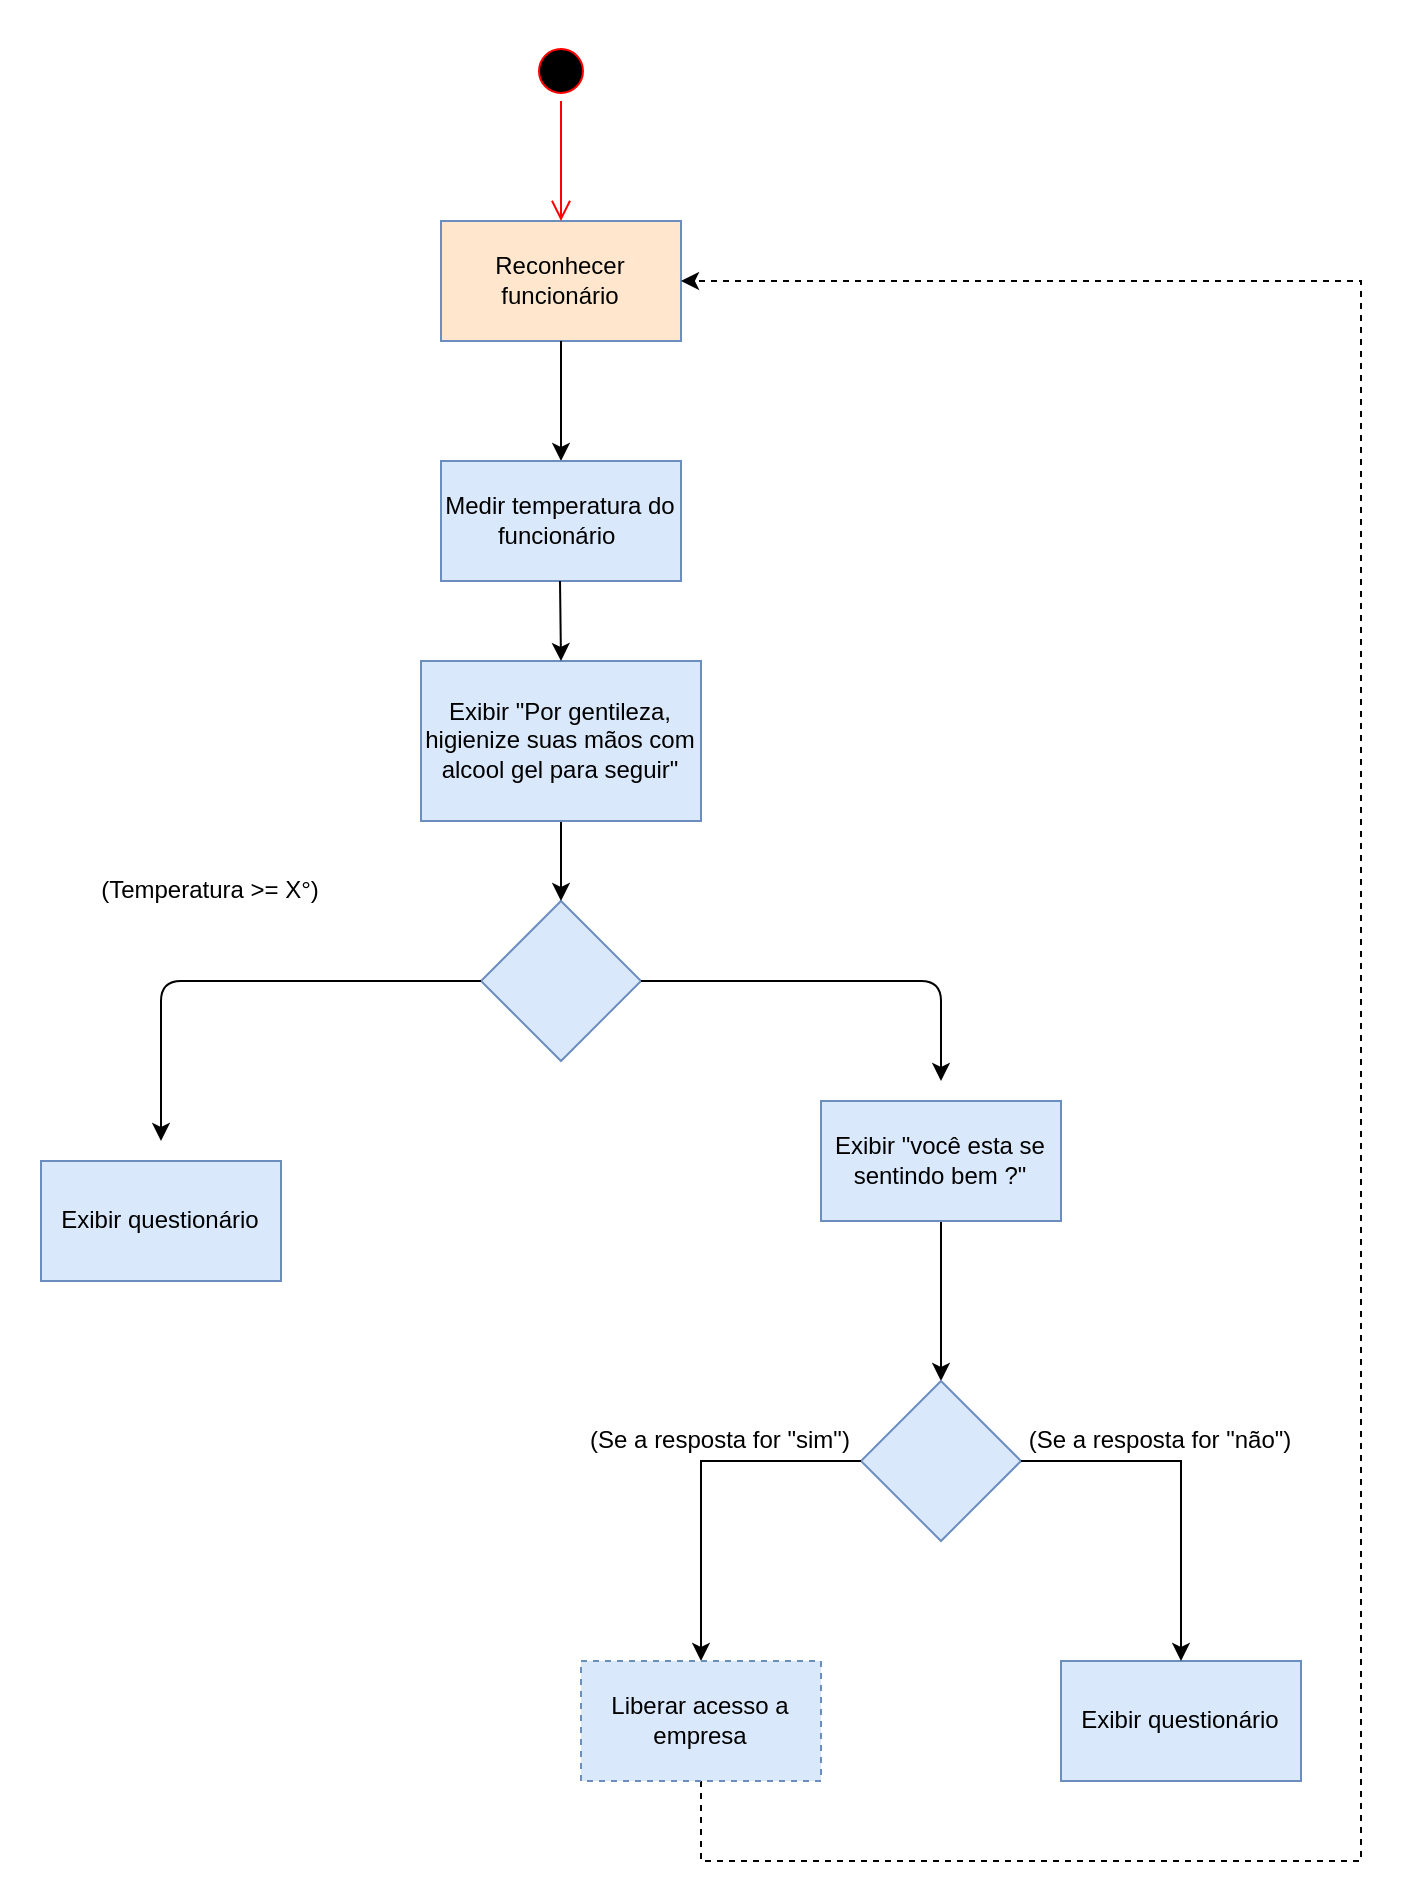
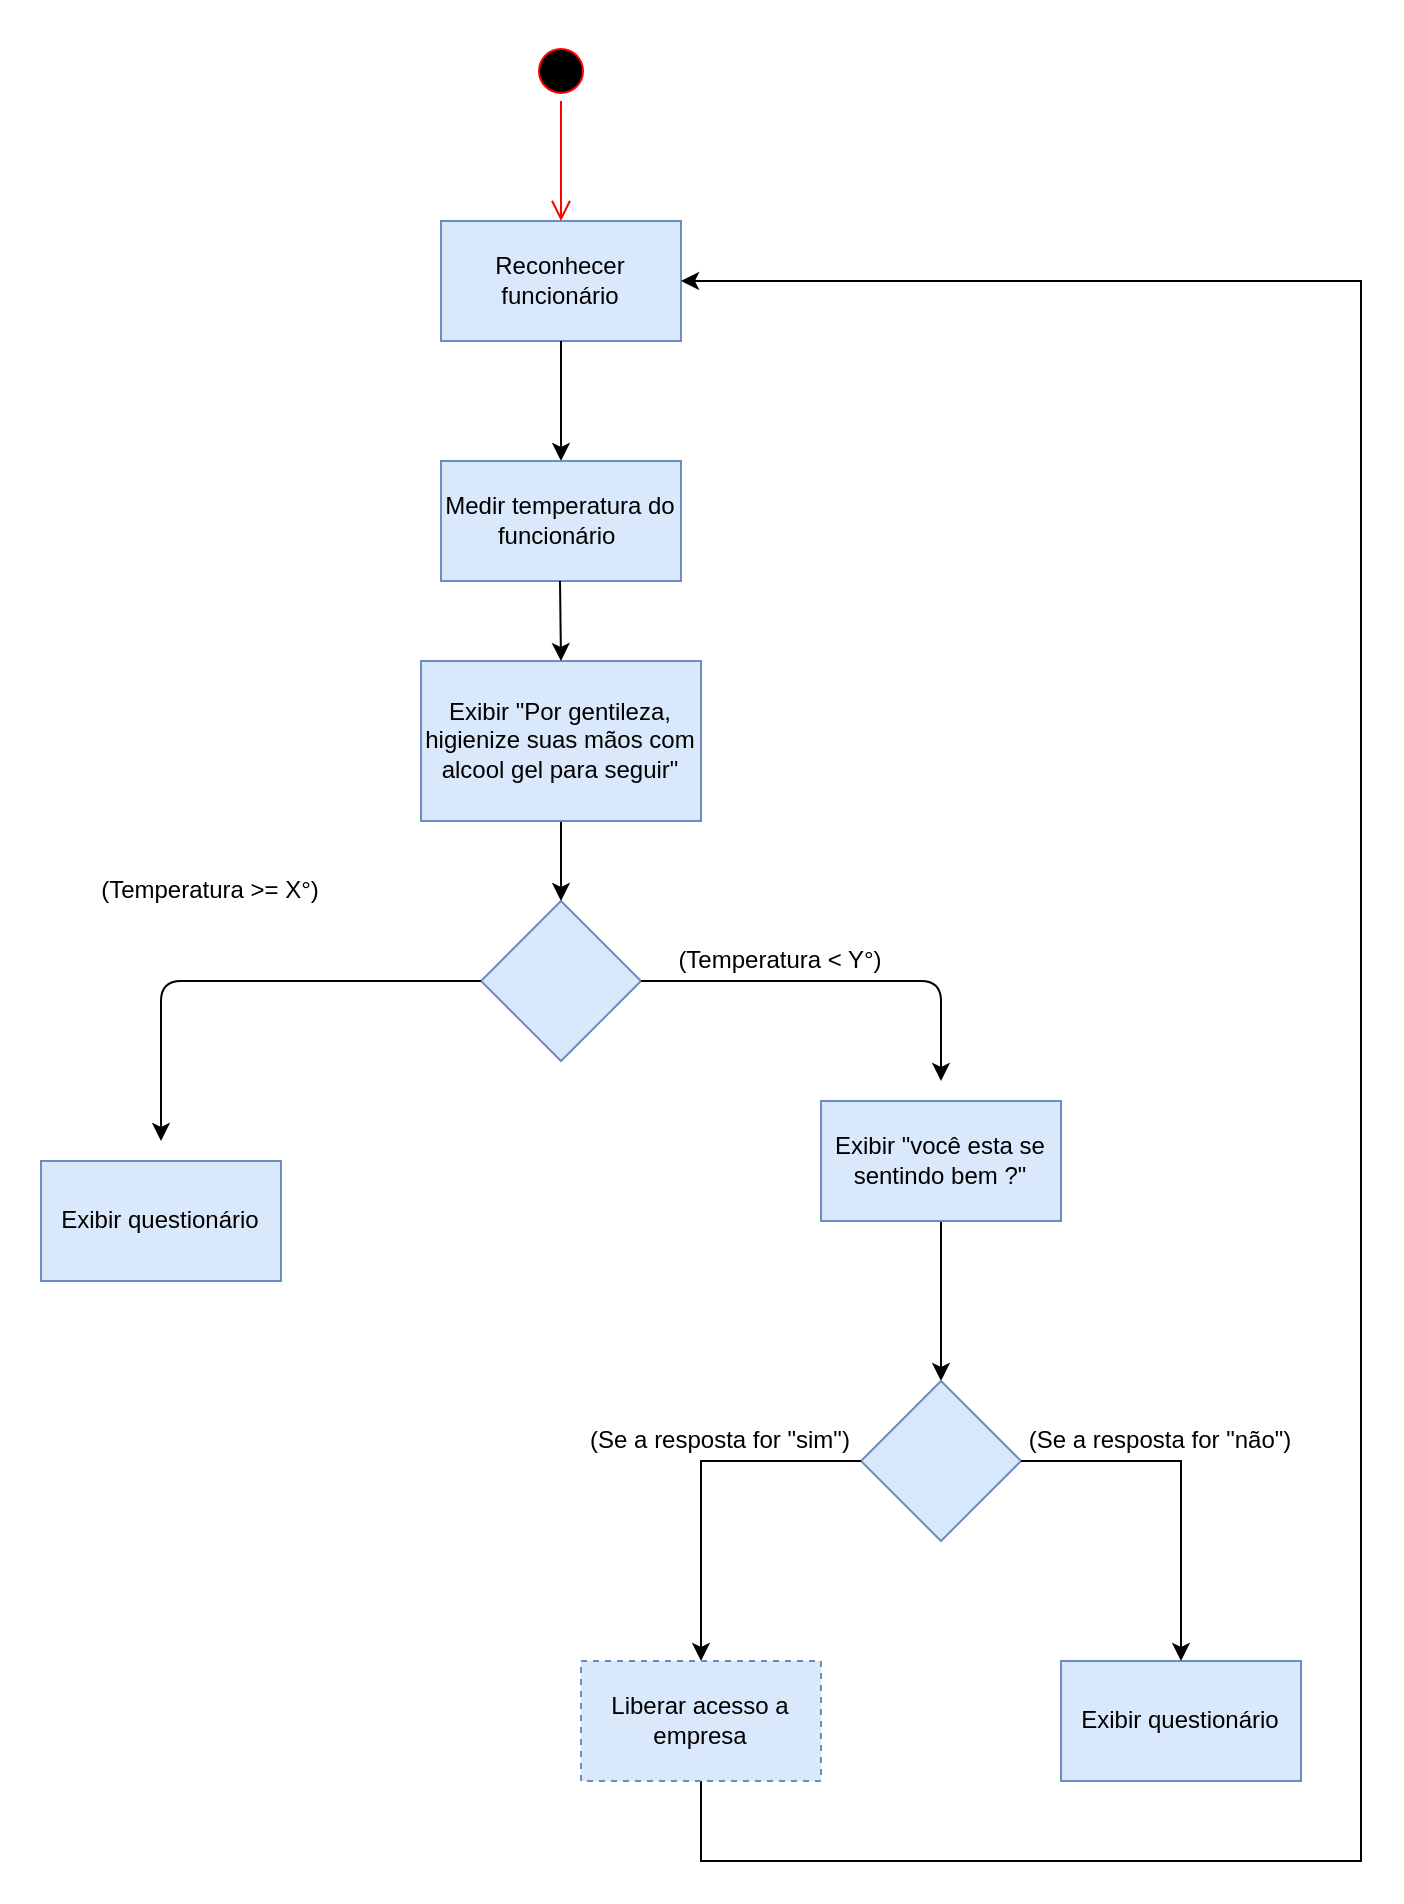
node "Reconhecer funcionário": fillcolor #ffe6cc -> #dae8fc
node "(Temperatura < Y°)": added
edge "Liberar acesso a empresa" -> "Reconhecer funcionário": style dashed -> solid
